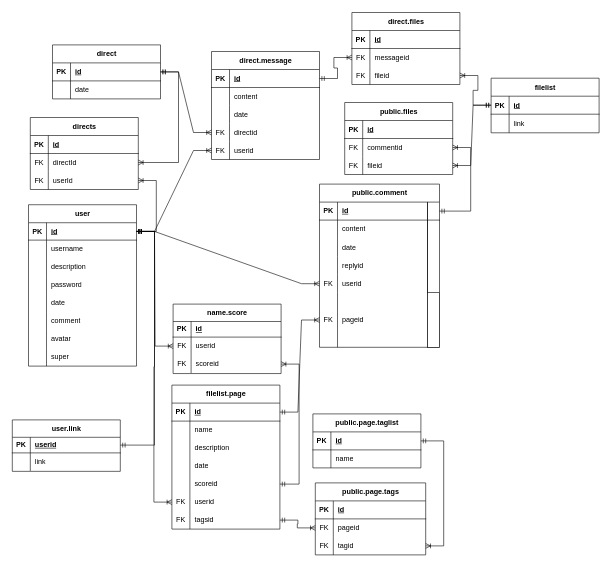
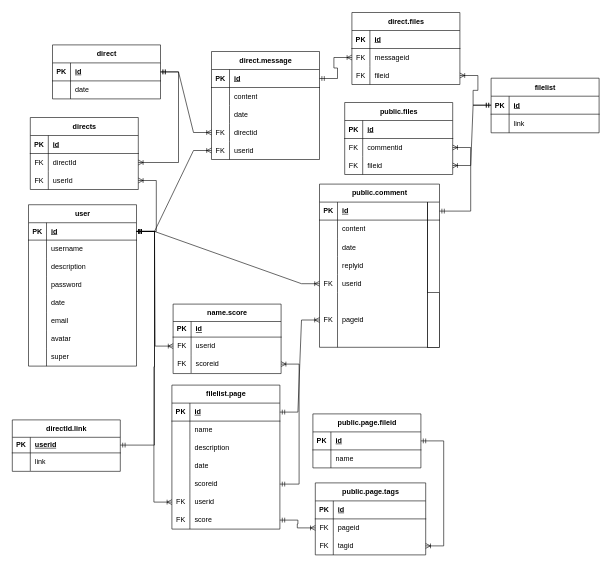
node "comment": label "comment" -> "email"
node "public.page.taglist": label "public.page.taglist" -> "public.page.fileid"
node "user.link": label "user.link" -> "directId.link"
node "tagsid": label "tagsid" -> "score"
